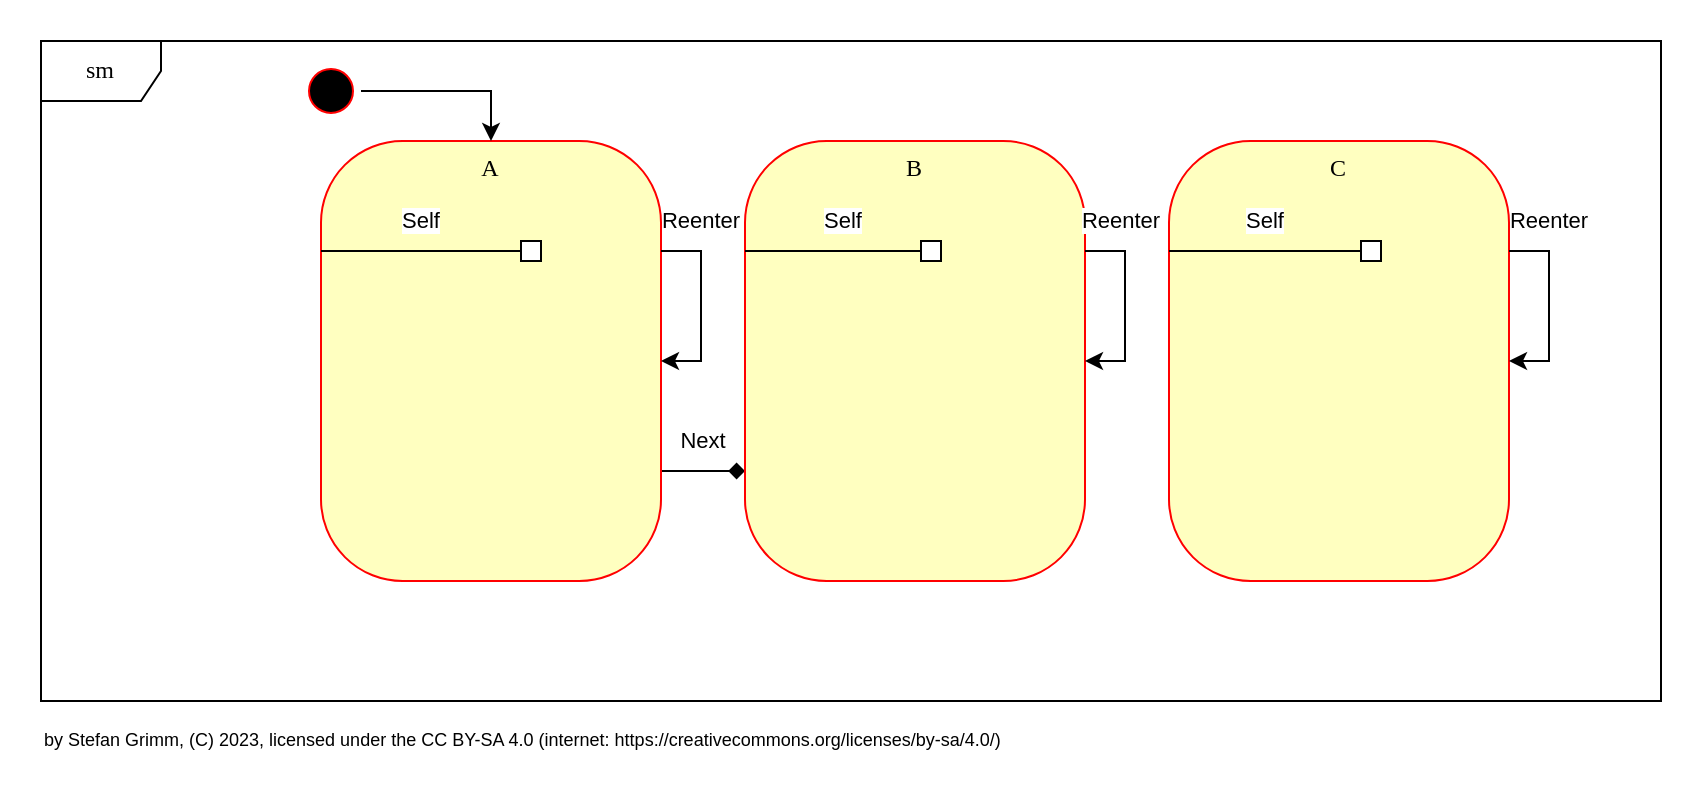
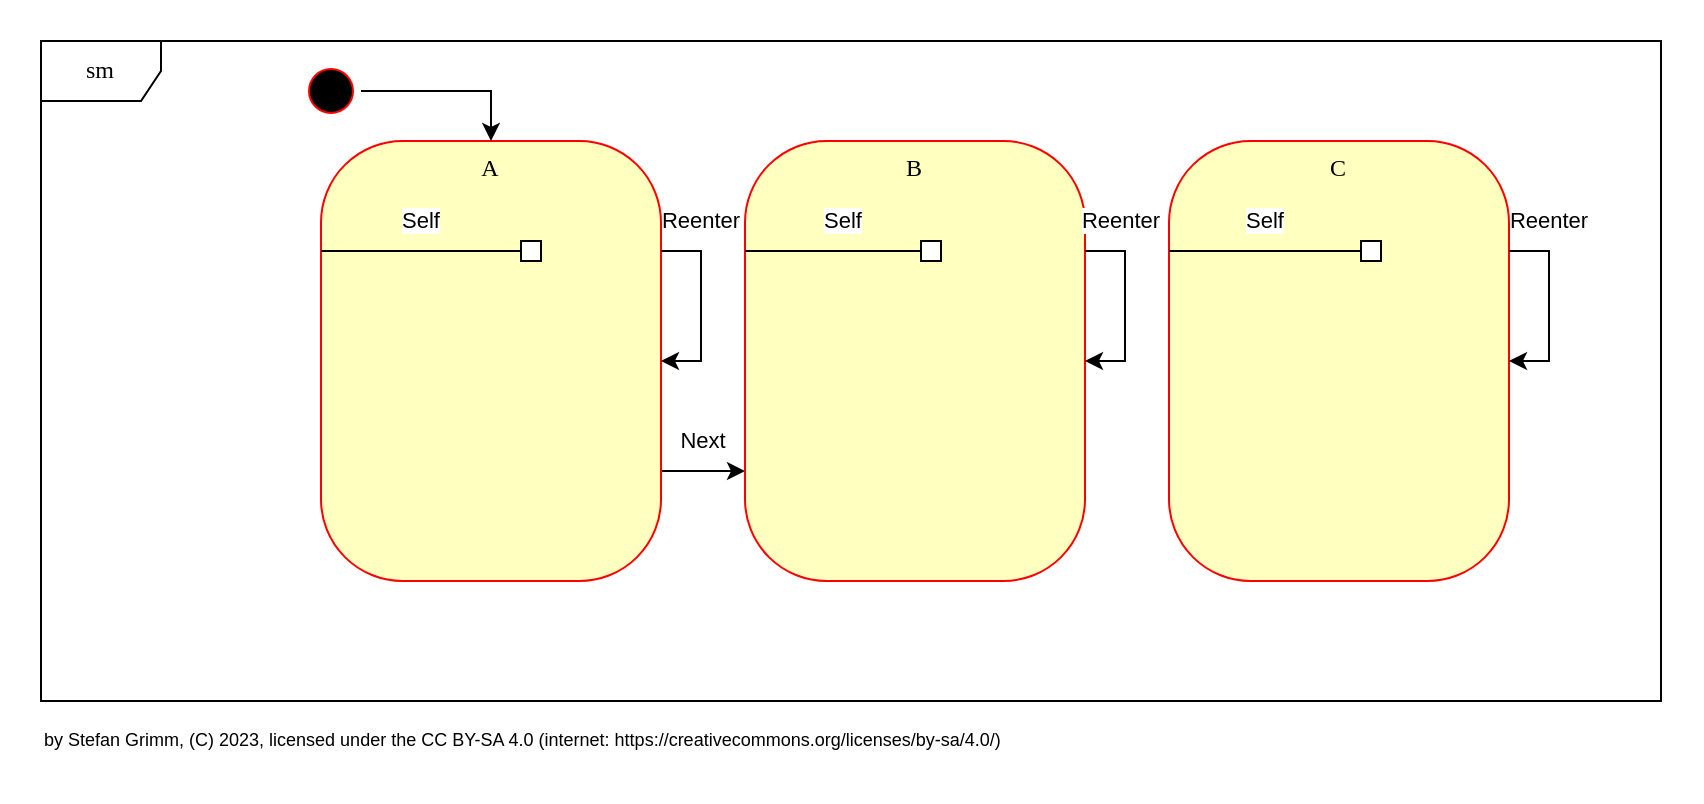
edge "A" -> "B": arrowhead diamond -> classic
